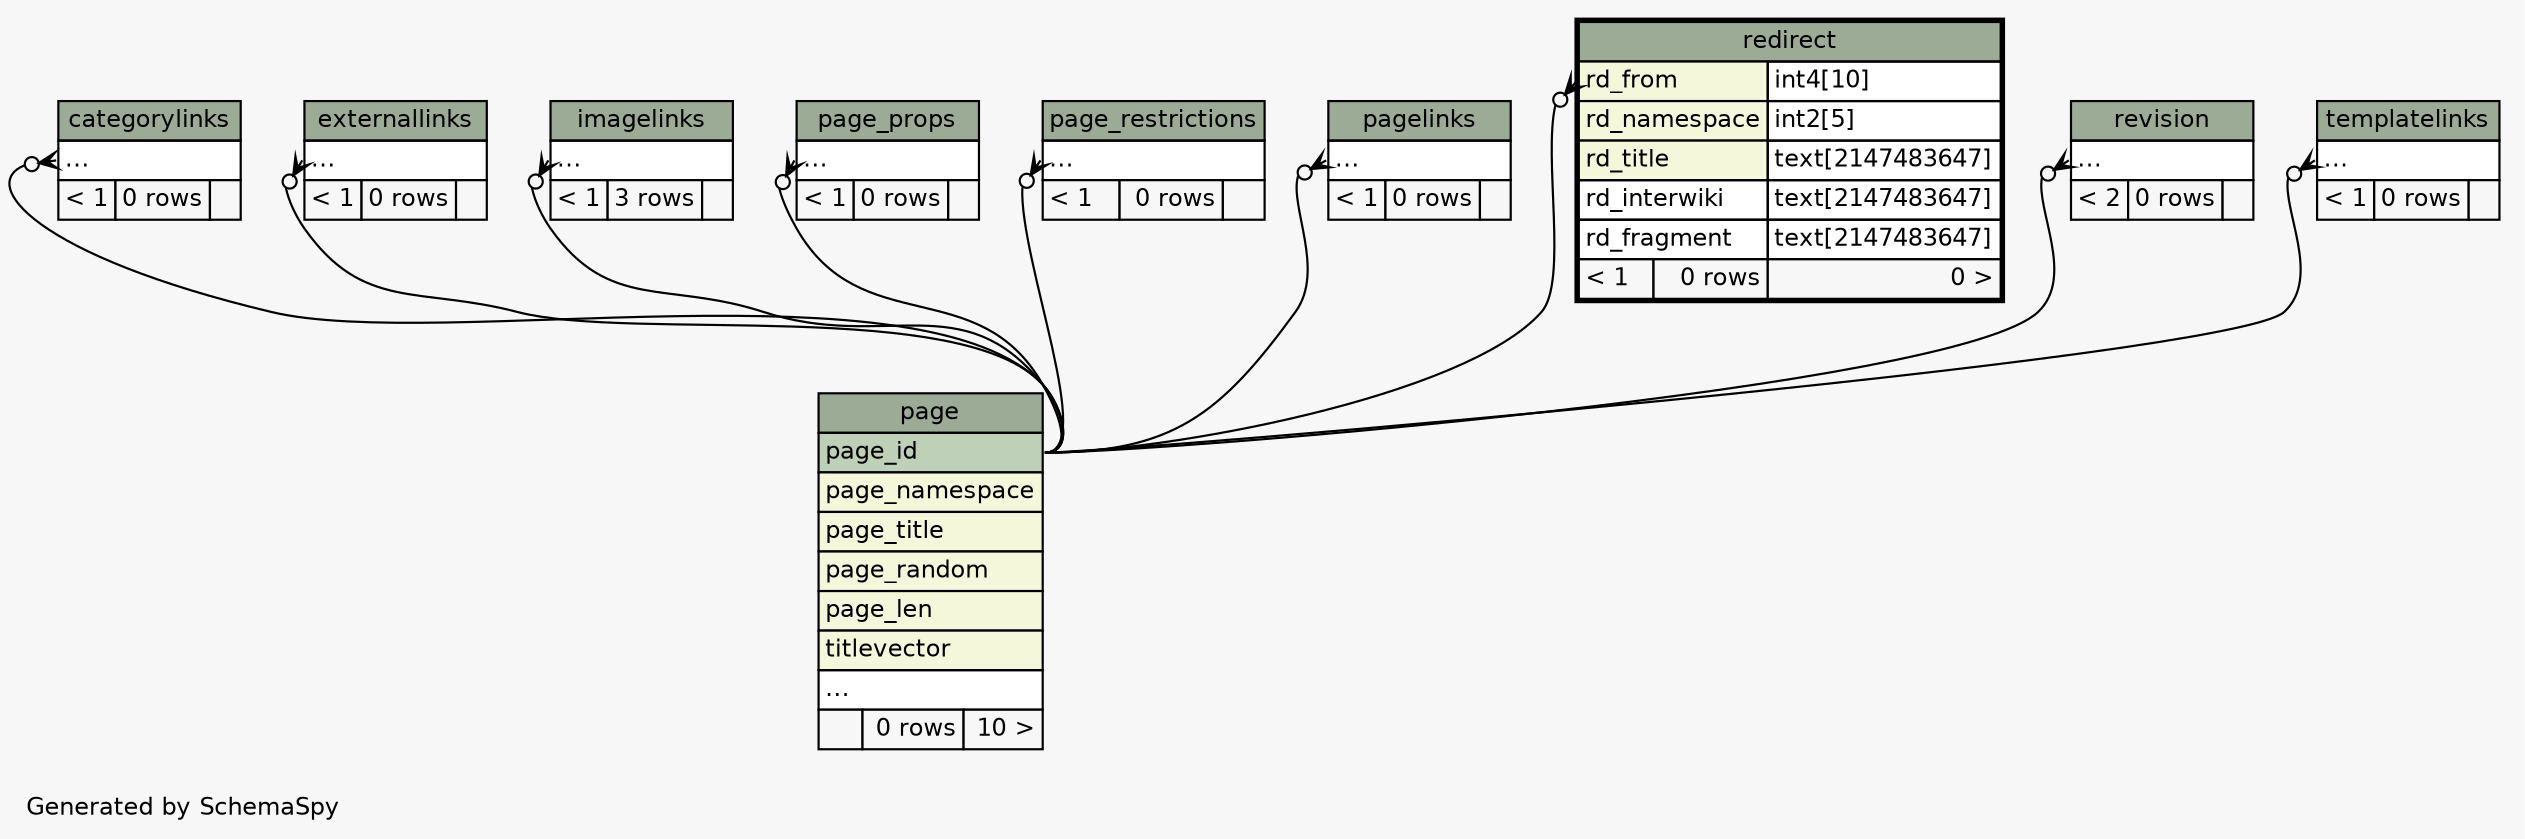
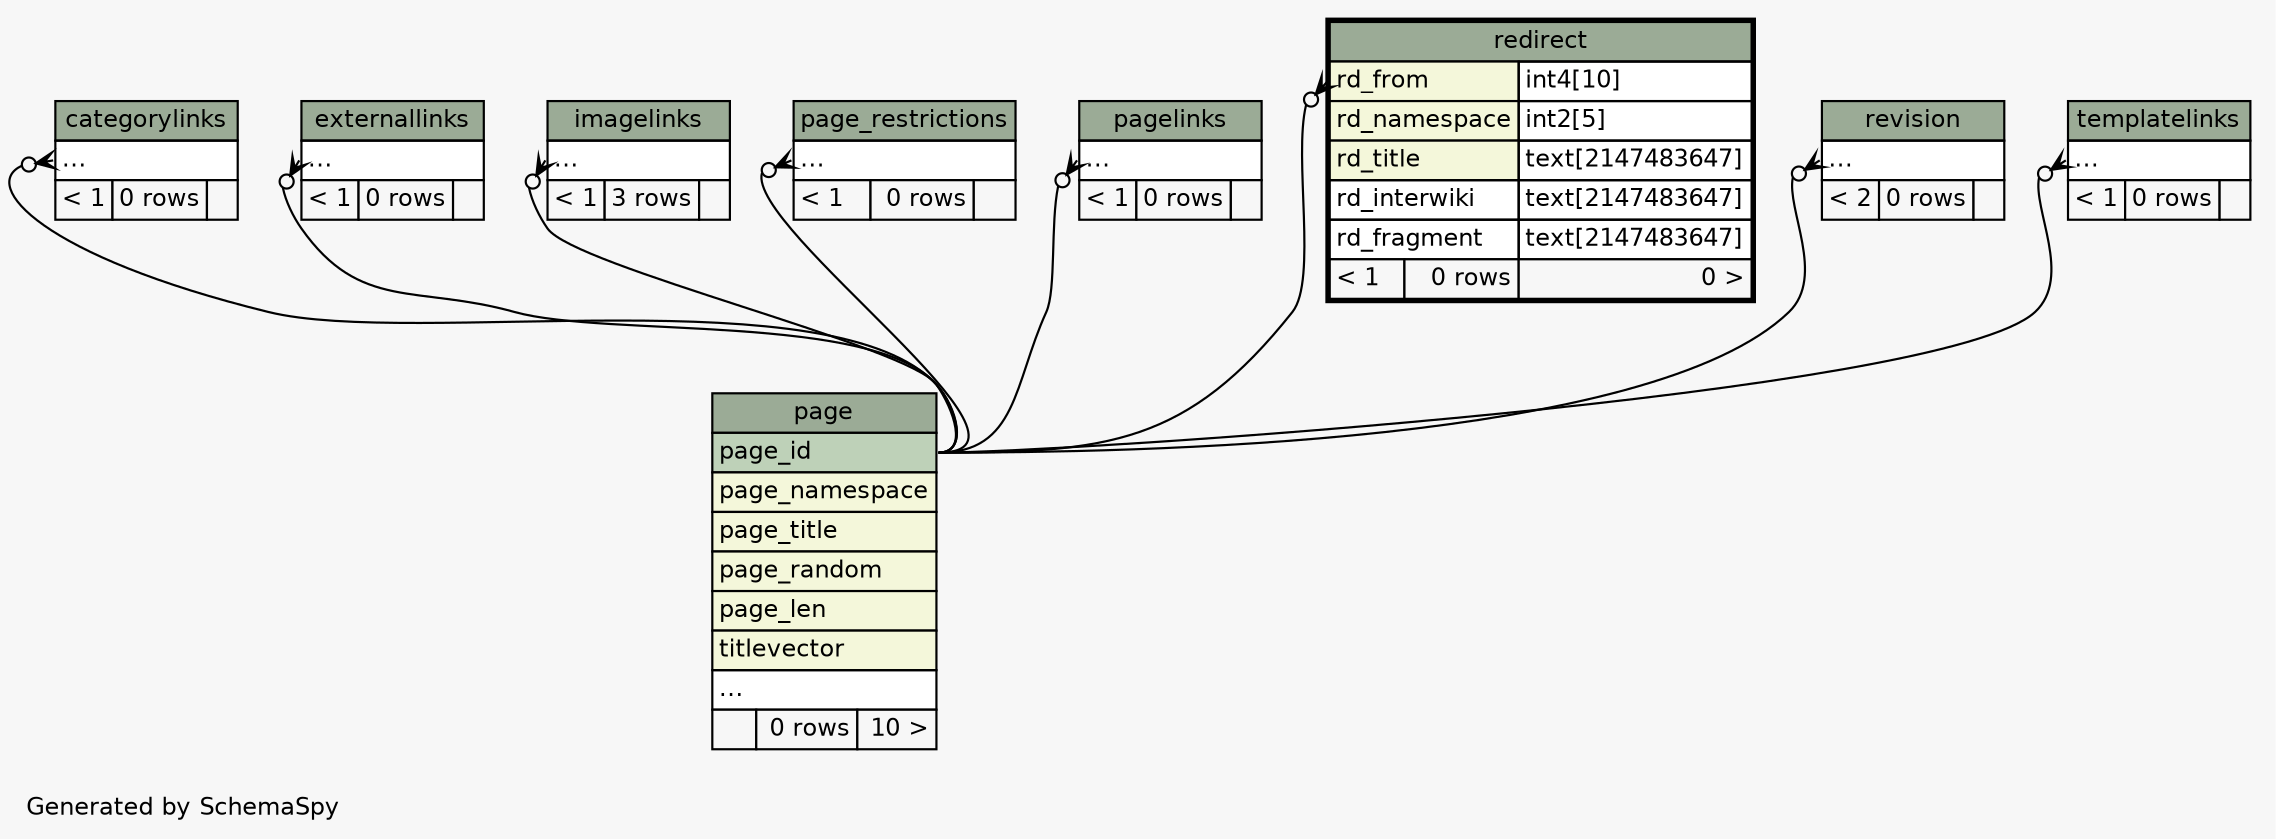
node "page_props": removed
